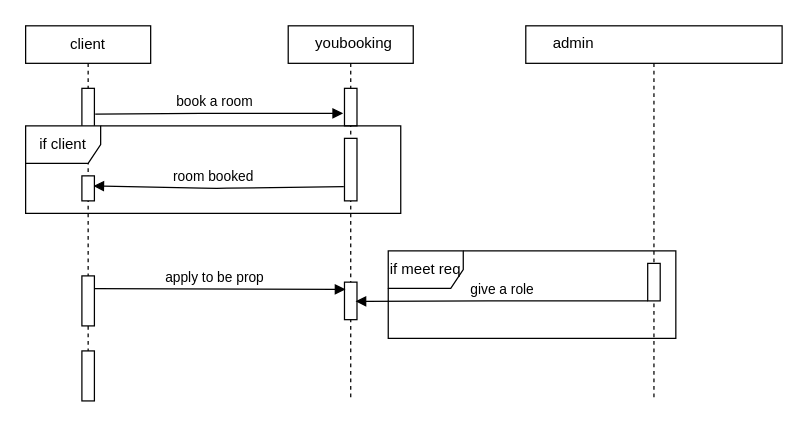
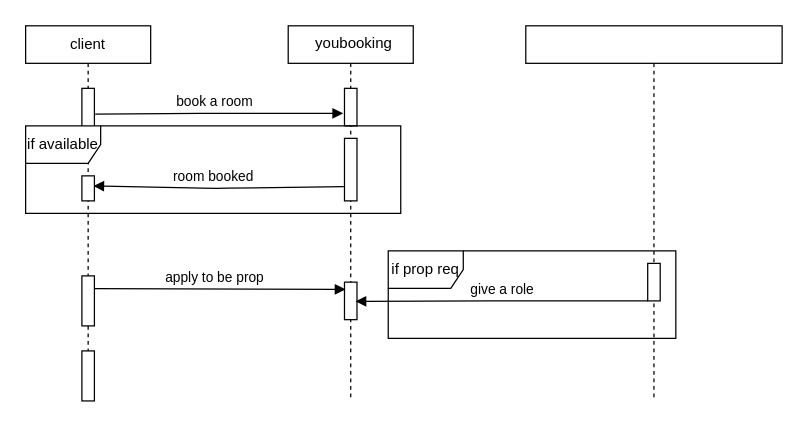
node "admin": removed
node "if client": label "if client" -> "if available"
node "if meet req": label "if meet req" -> "if prop req"
